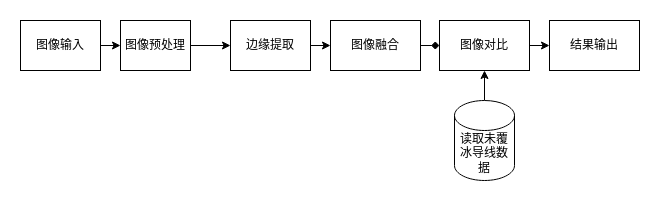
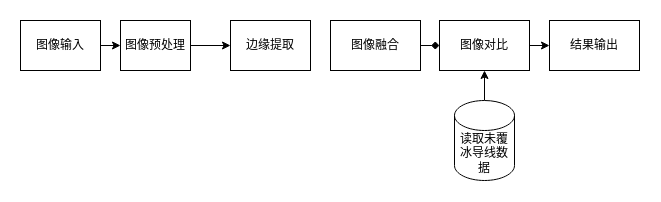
edge "边缘提取" -> "图像融合": removed
